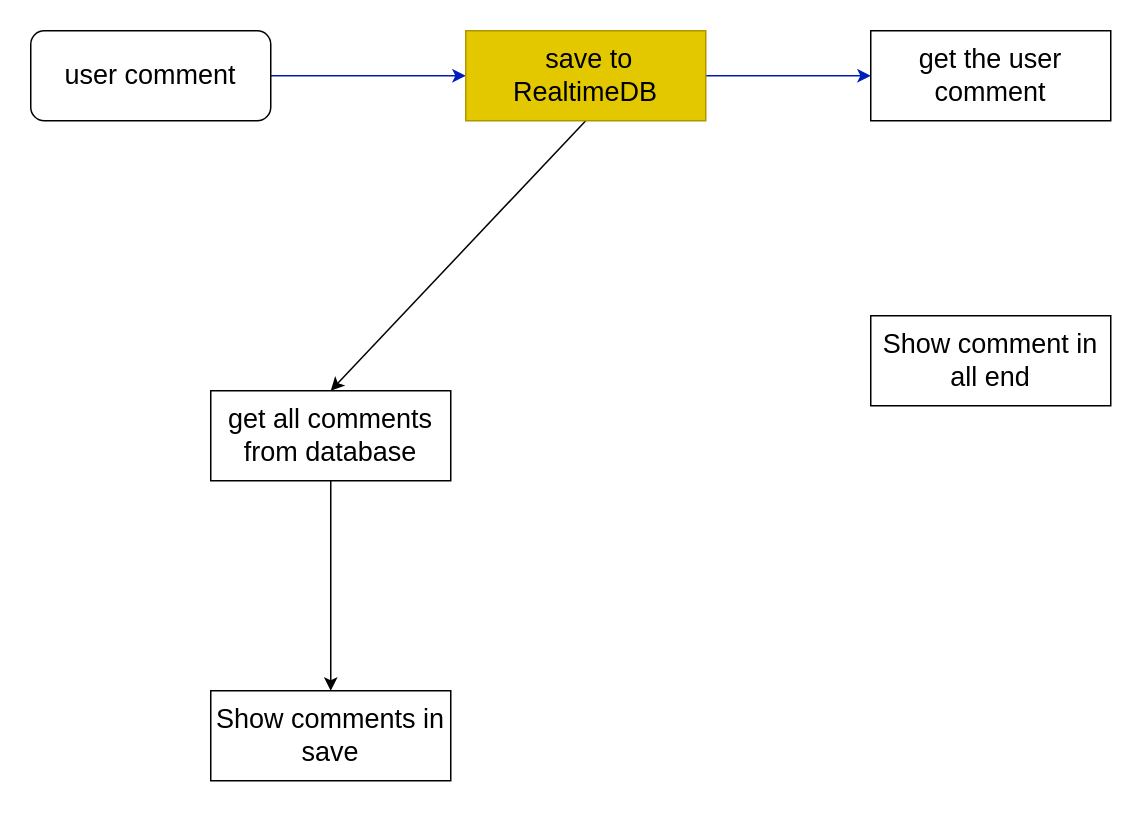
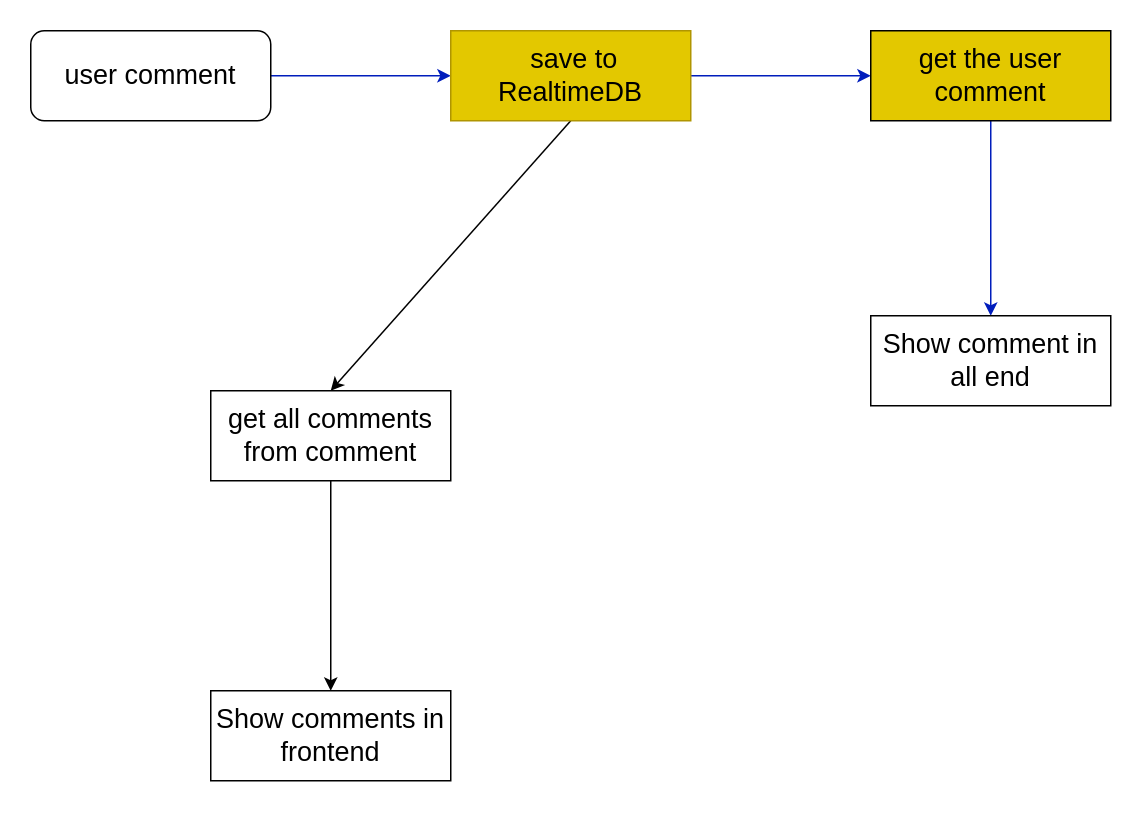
node "save to RealtimeDB": moved (586, 76) -> (571, 76)
node "get the user comment": fillcolor #ffffff -> #e3c800
edge "get the user comment" -> "Show comment in all end": added
node "get all comments from database": label "get all comments from database" -> "get all comments from comment"
node "Show comments in save": label "Show comments in save" -> "Show comments in frontend"
